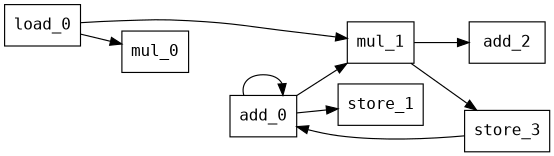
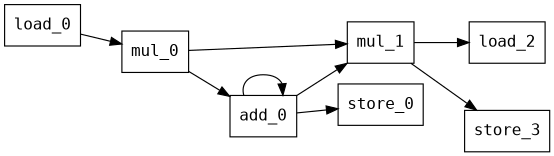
edge "load_0" -> "mul_1": now "mul_0" -> "mul_1"
node "add_2": label "add_2" -> "load_2"
node "store_1": label "store_1" -> "store_0"
edge "store_3" -> "add_0": now "mul_0" -> "add_0"
